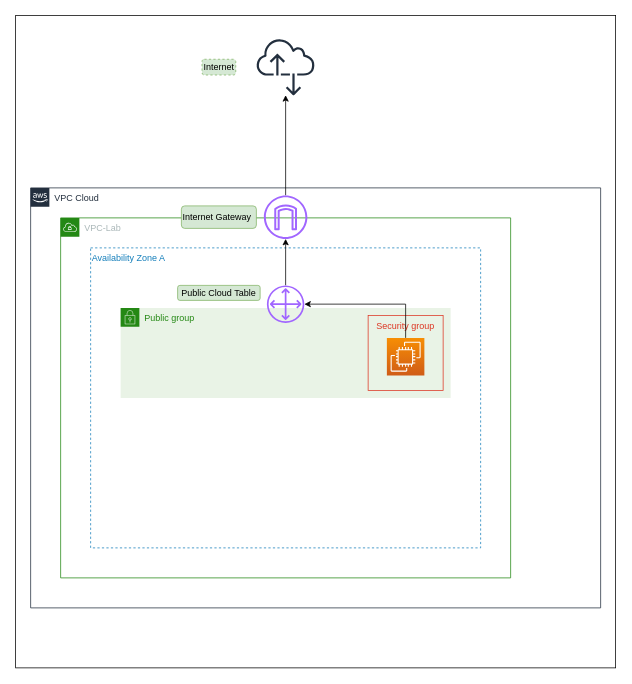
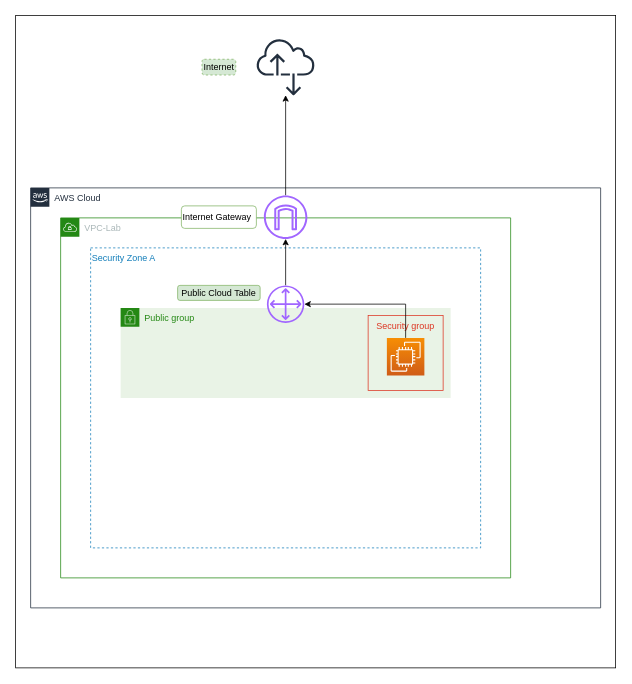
node "VPC Cloud": label "VPC Cloud" -> "AWS Cloud"
node "Internet Gateway": fillcolor #d5e8d4 -> #ffffff
node "Availability Zone A": label "Availability Zone A" -> "Security Zone A"
